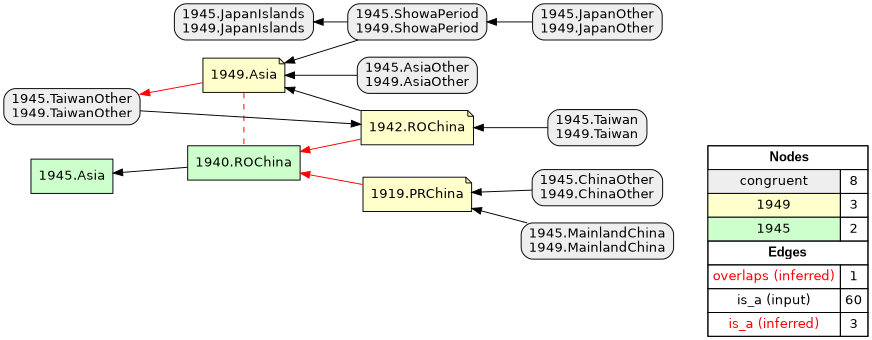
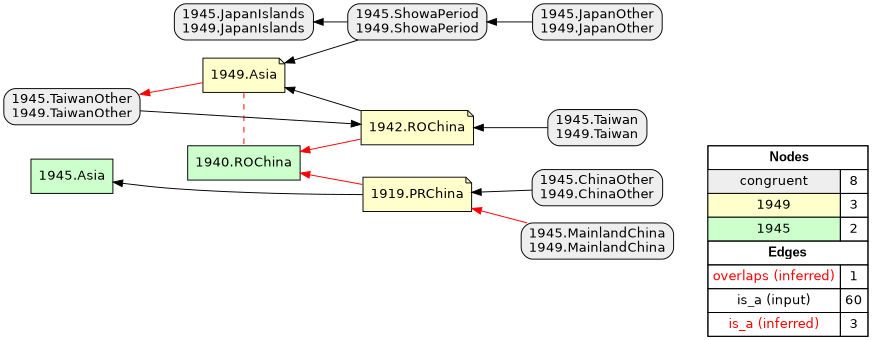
node "1945.AsiaOther 1949.AsiaOther": removed
edge "1940.ROChina" -> "1945.Asia": now "1919.PRChina" -> "1945.Asia"
edge "1945.MainlandChina 1949.MainlandChina" -> "1919.PRChina": color #000000 -> #ff0000
